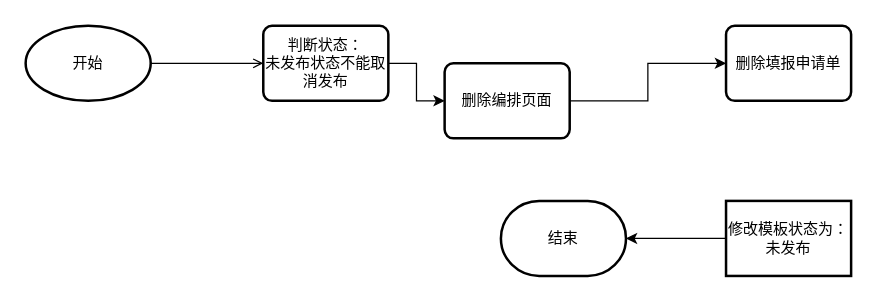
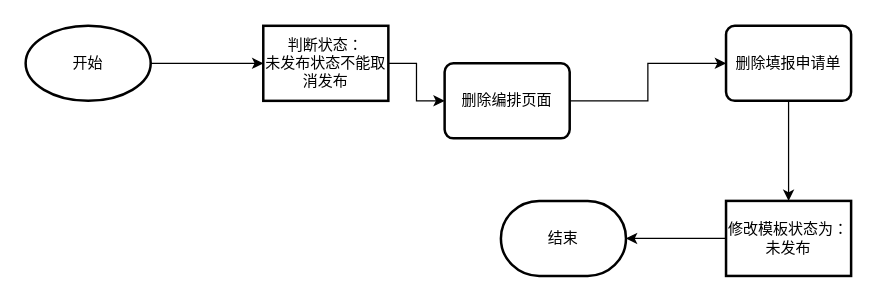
edge "开始" -> "判断状态： 未发布状态不能取消发布": arrowhead open -> classic
node "判断状态： 未发布状态不能取消发布": shape rounded rectangle -> rectangle
edge "删除填报申请单" -> "修改模板状态为：未发布": added
